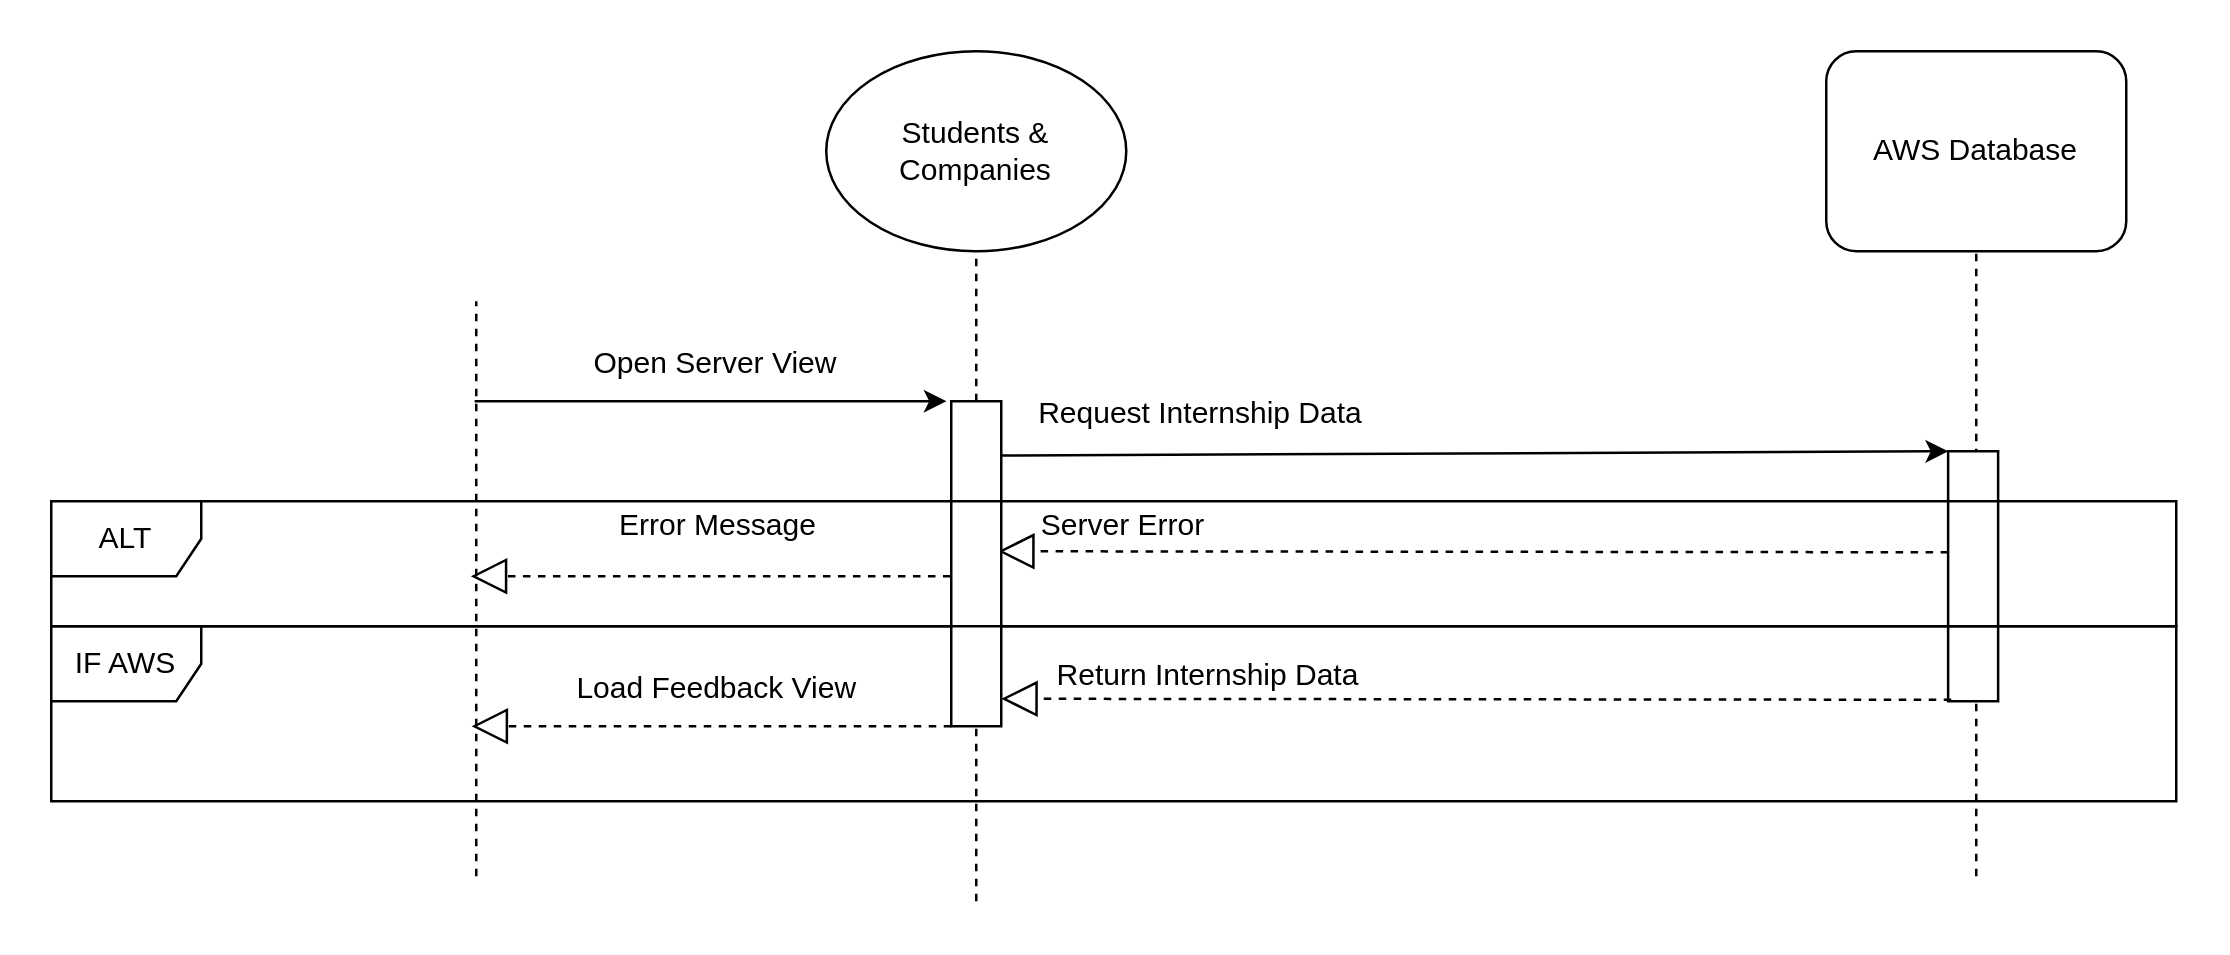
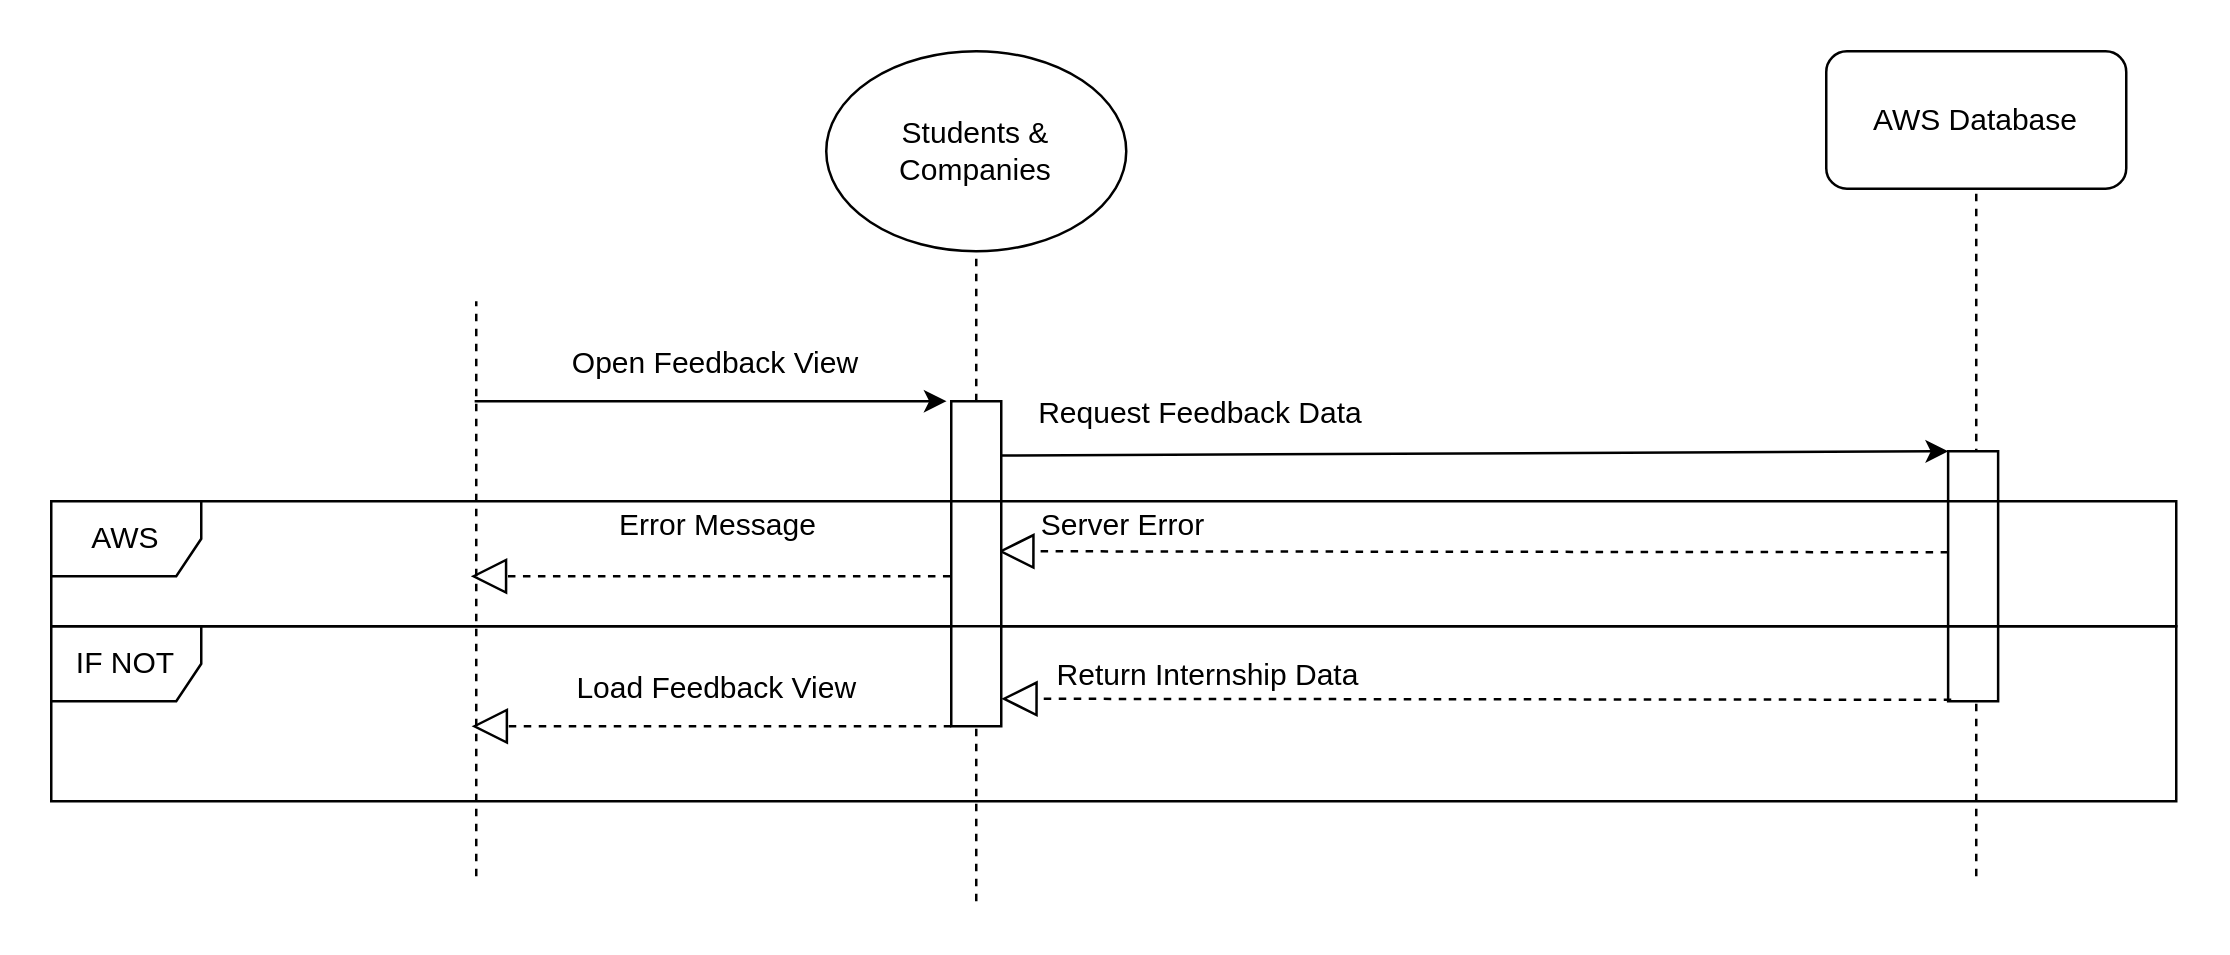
node "AWS Database": size 300x200 -> 300x138
node "Open Server View": label "Open Server View" -> "Open Feedback View"
node "Request Internship Data": label "Request Internship Data" -> "Request Feedback Data"
node "ALT": label "ALT" -> "AWS"
node "IF AWS": label "IF AWS" -> "IF NOT"
